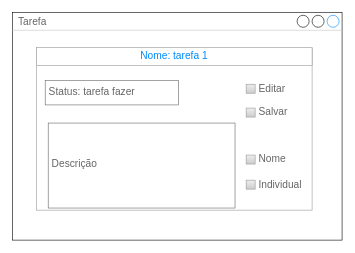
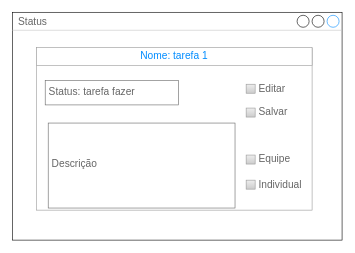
node "Tarefa": label "Tarefa" -> "Status"
node "Nome": label "Nome" -> "Equipe"
